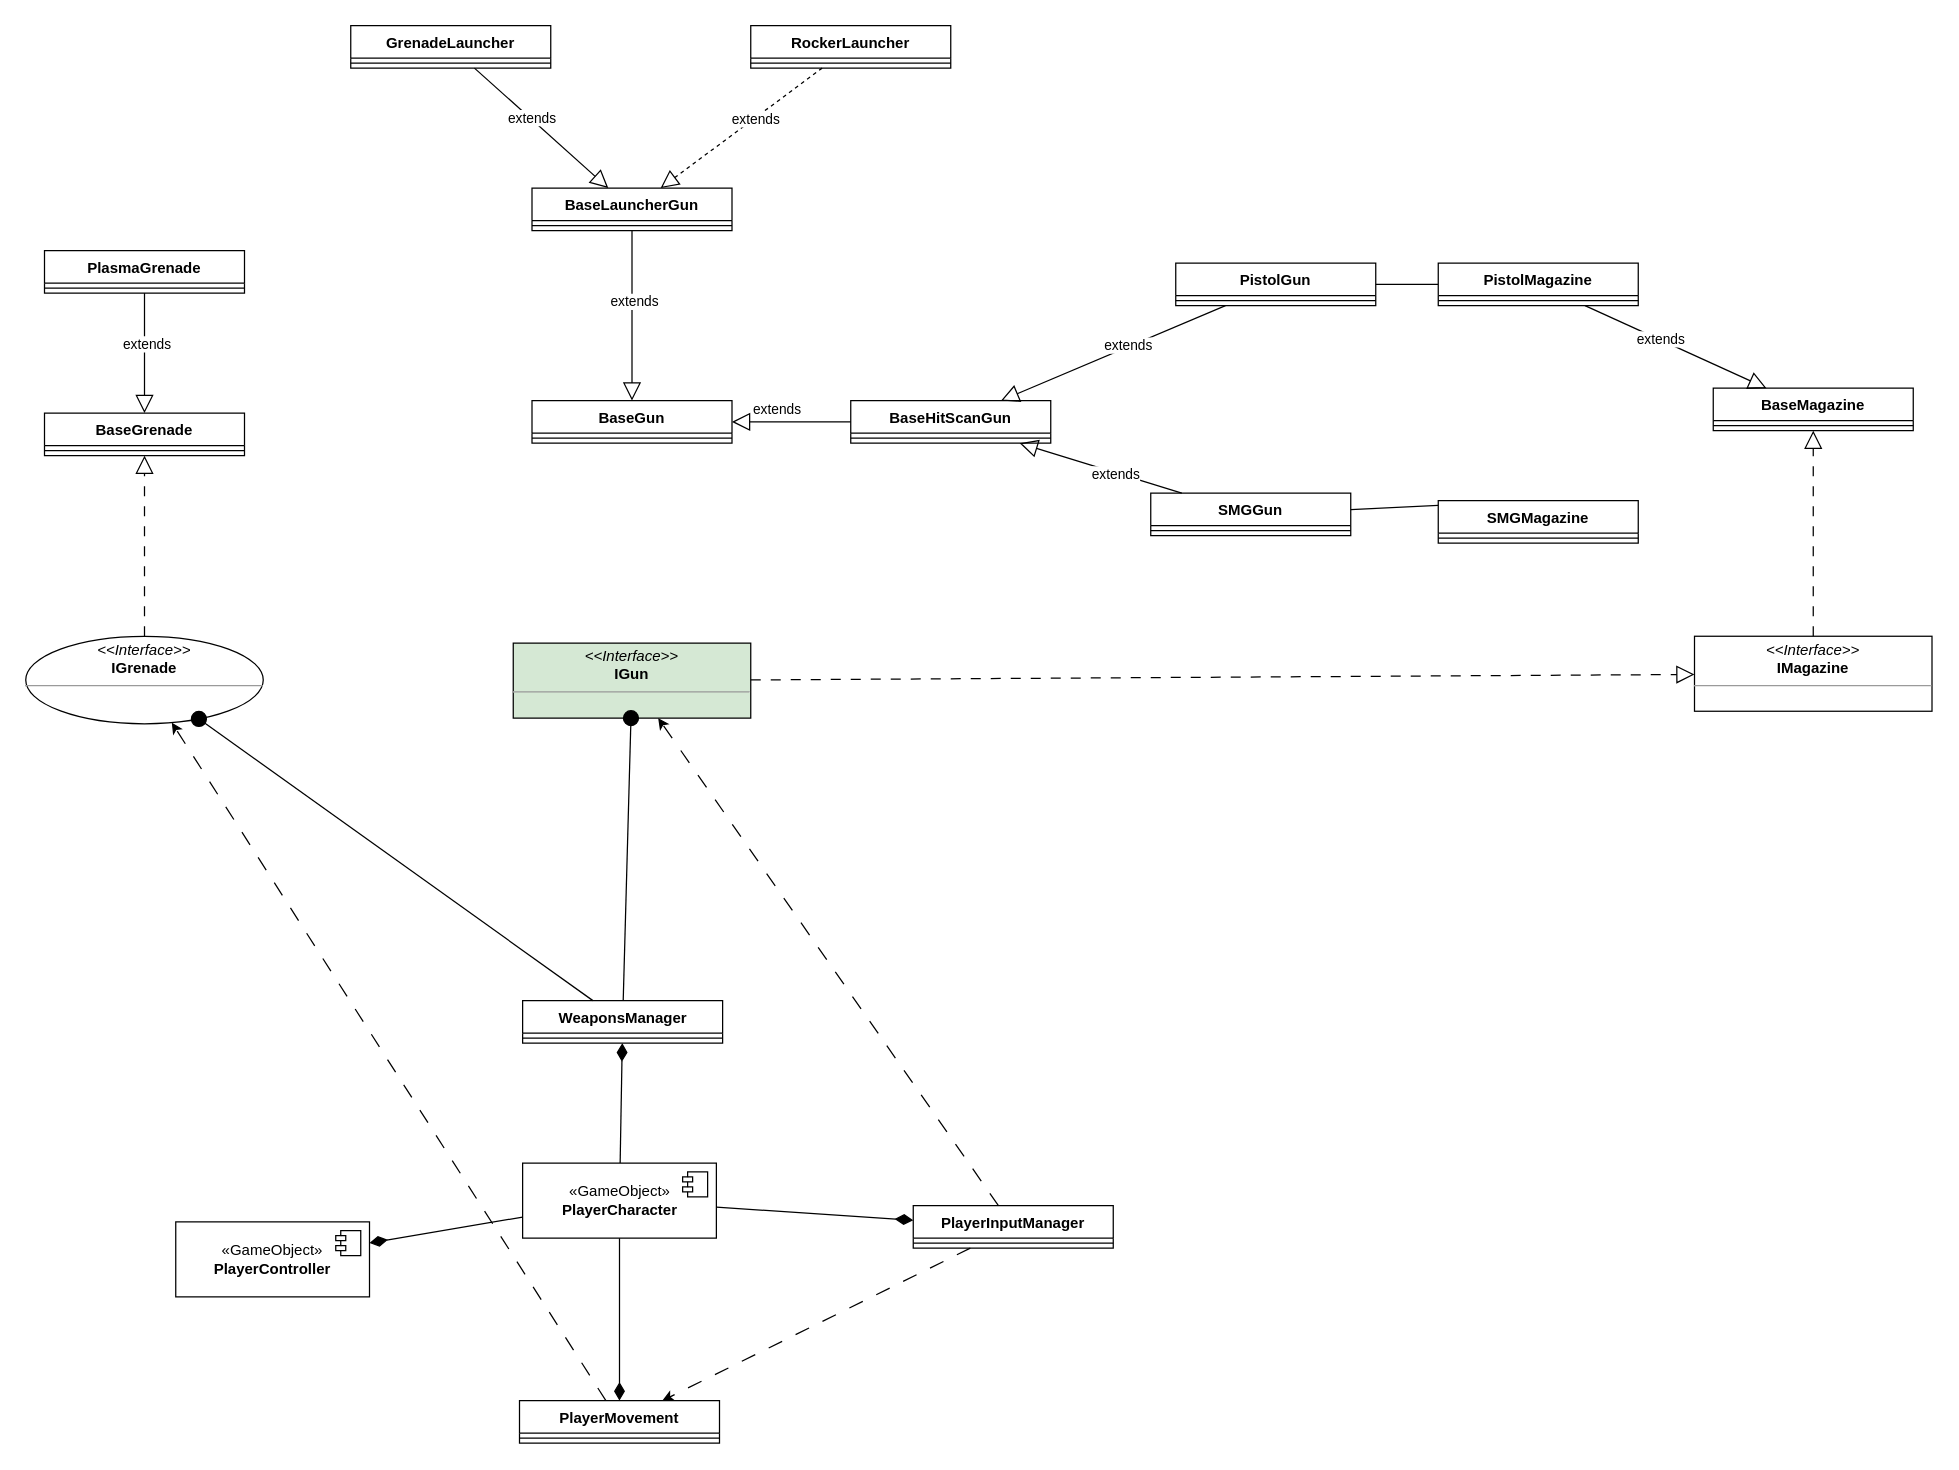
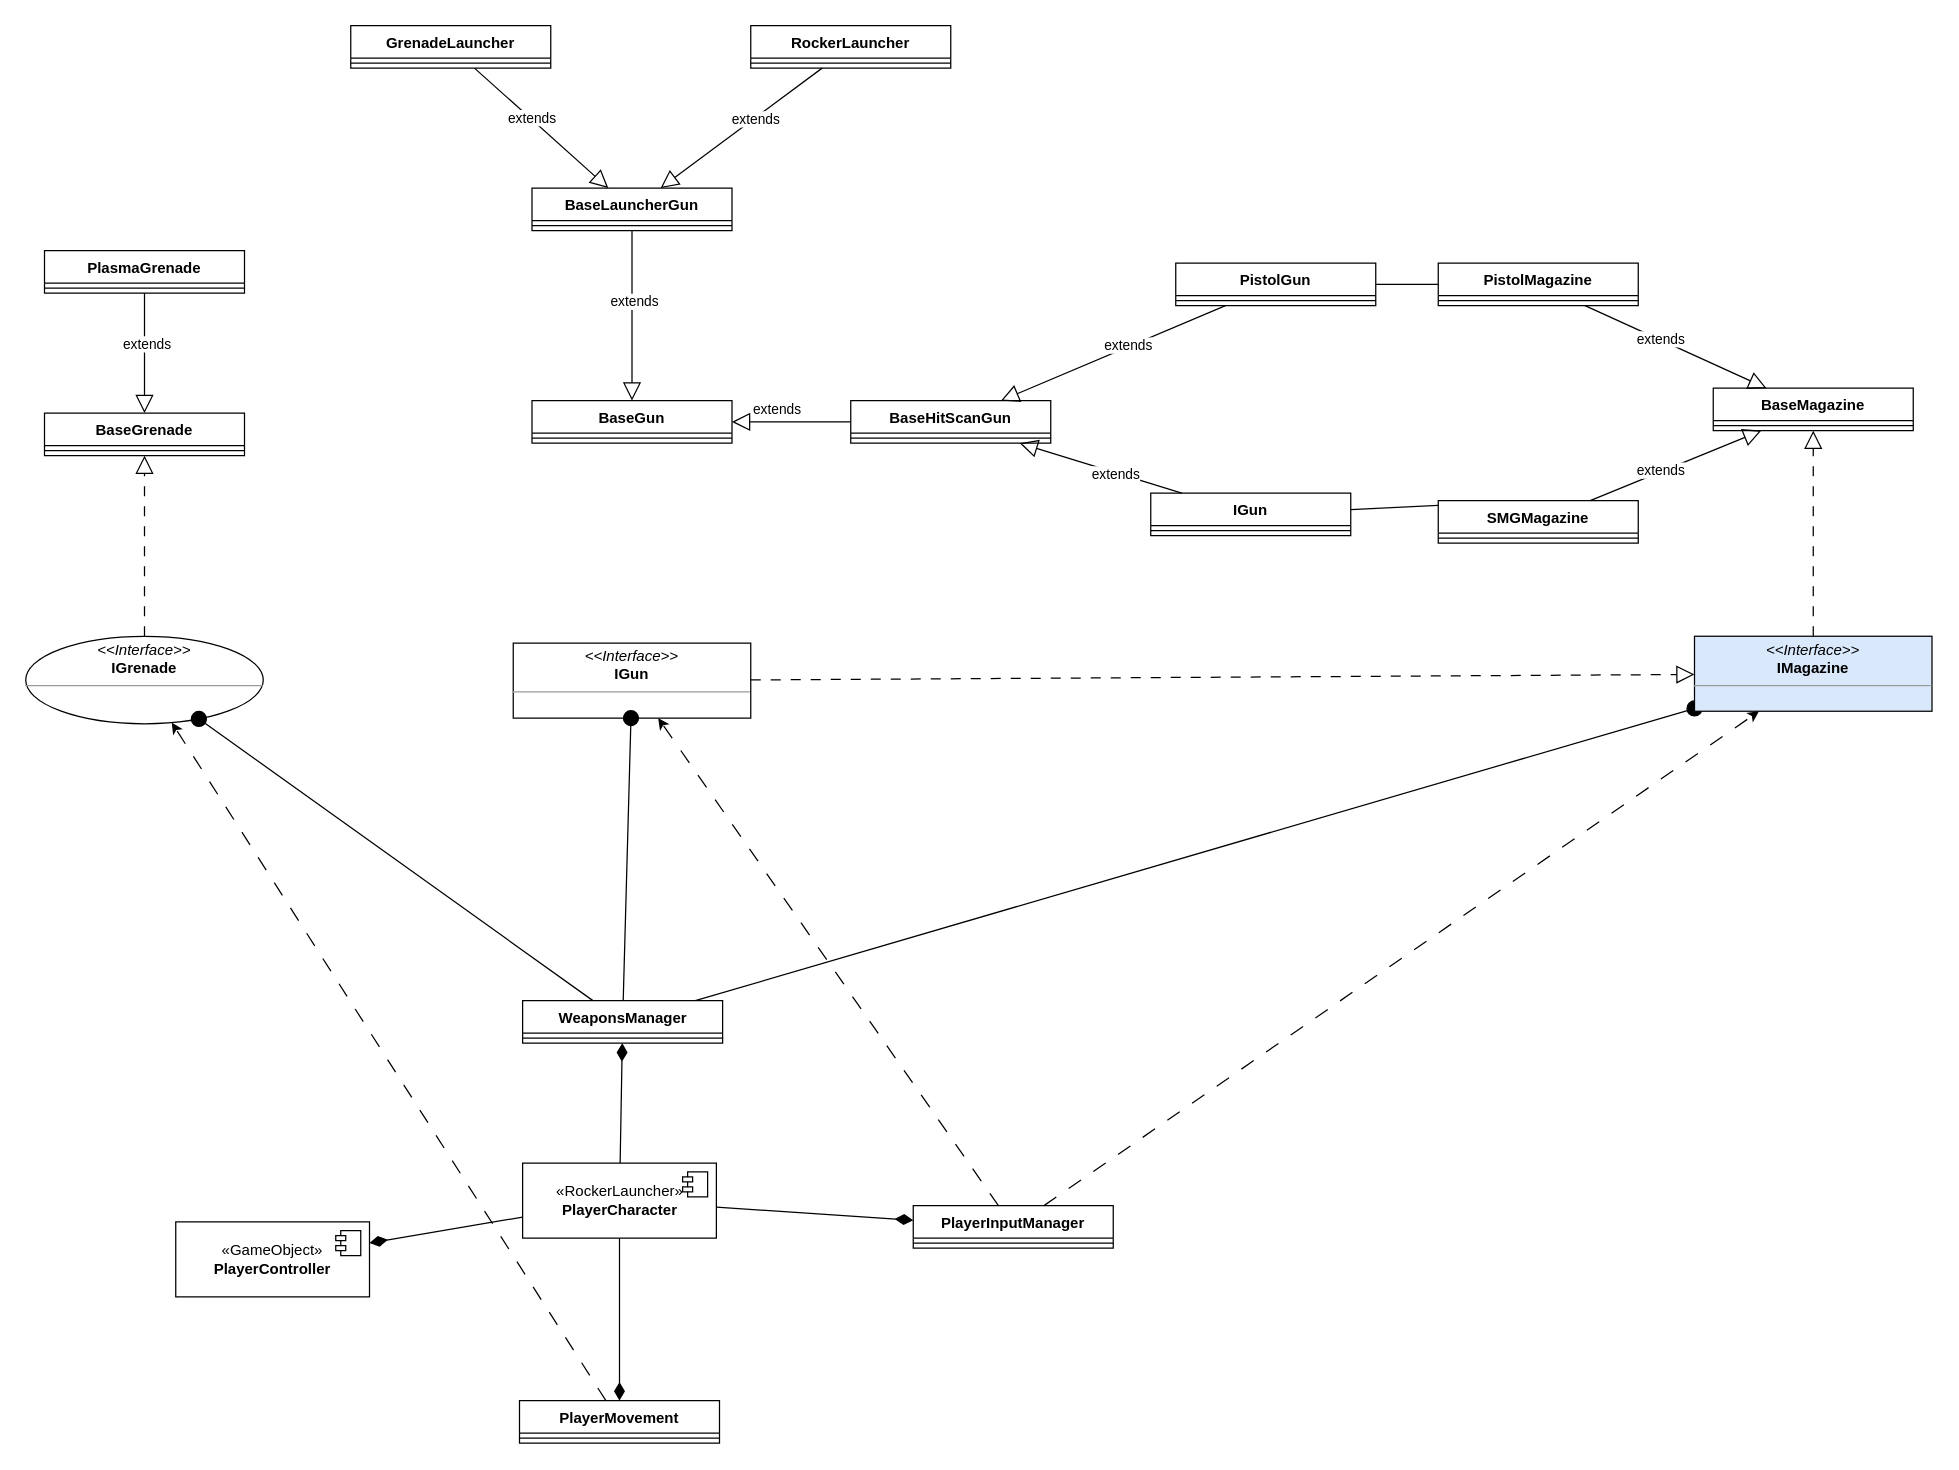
edge "RockerLauncher" -> "BaseLauncherGun": style dashed -> solid
edge "SMGMagazine" -> "BaseMagazine": added, label "extends"
node "SMGGun": label "SMGGun" -> "IGun"
node "<<Interface>> IMagazine": fillcolor #ffffff -> #dae8fc
node "<<Interface>> IGun": fillcolor #d5e8d4 -> #ffffff
edge "WeaponsManager" -> "<<Interface>> IMagazine": added
node "«GameObject» PlayerCharacter": label "«GameObject» PlayerCharacter" -> "«RockerLauncher» PlayerCharacter"
edge "PlayerInputManager" -> "PlayerMovement": now "PlayerInputManager" -> "<<Interface>> IMagazine"
